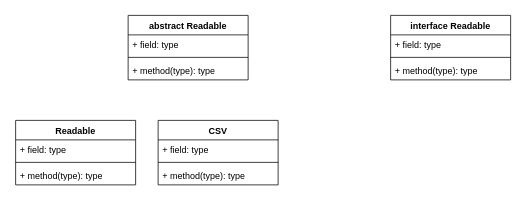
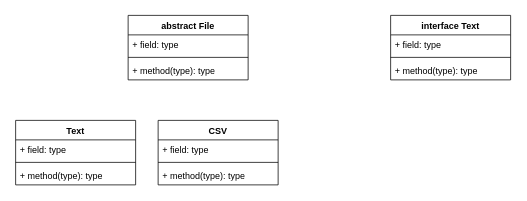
node "abstract Readable": label "abstract Readable" -> "abstract File"
node "interface Readable": label "interface Readable" -> "interface Text"
node "Readable": label "Readable" -> "Text"
